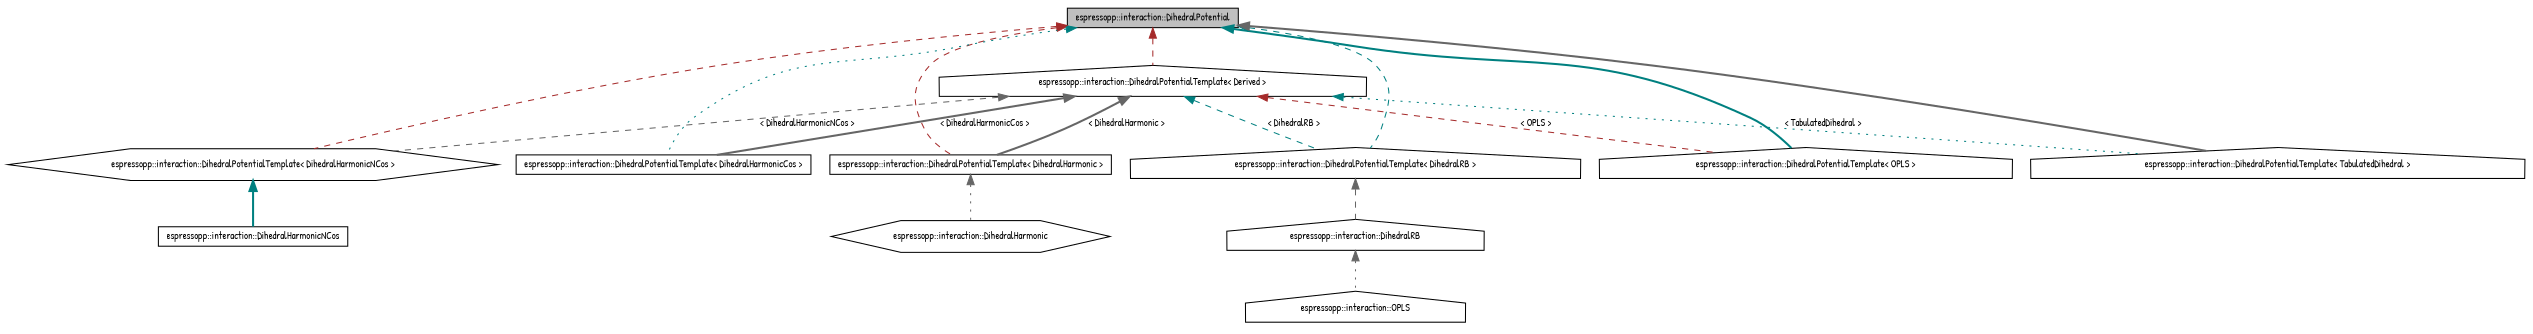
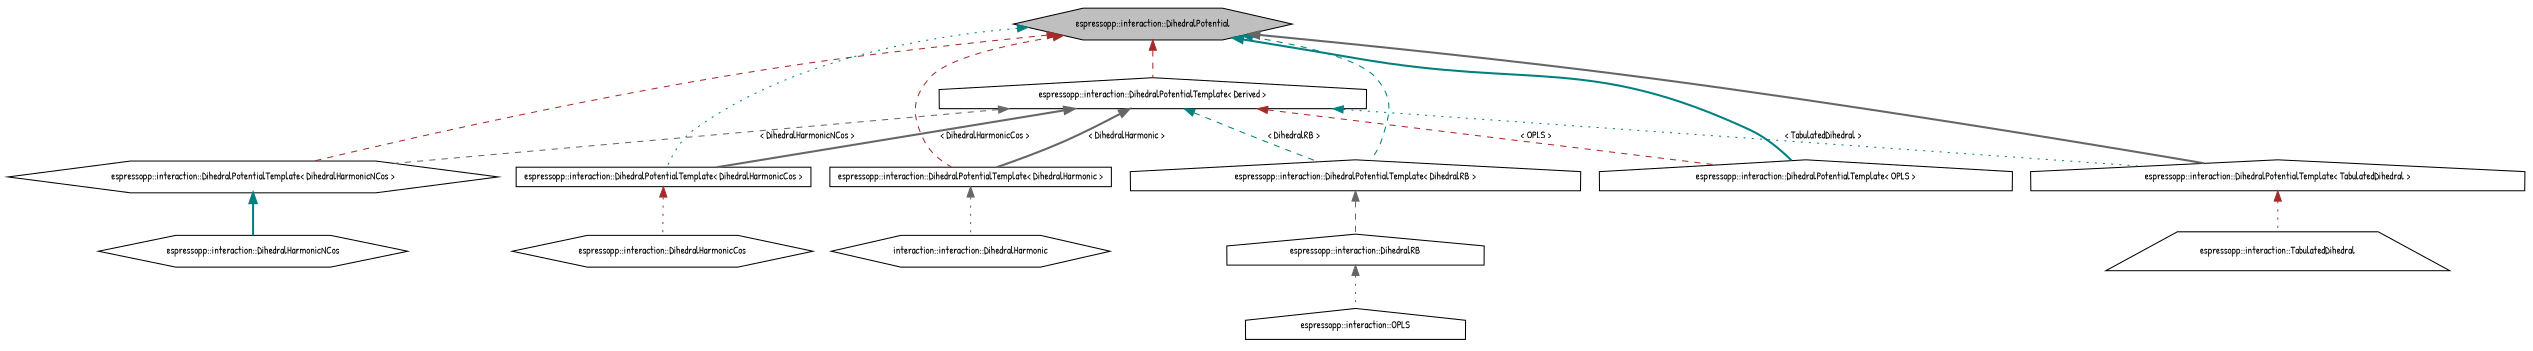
node "espressopp::interaction::DihedralPotential": shape box -> hexagon
node "espressopp::interaction::DihedralHarmonicNCos": shape box -> hexagon
node "espressopp::interaction::DihedralHarmonic": label "espressopp::interaction::DihedralHarmonic" -> "interaction::interaction::DihedralHarmonic"
node "espressopp::interaction::DihedralHarmonicCos": added
node "espressopp::interaction::TabulatedDihedral": added
